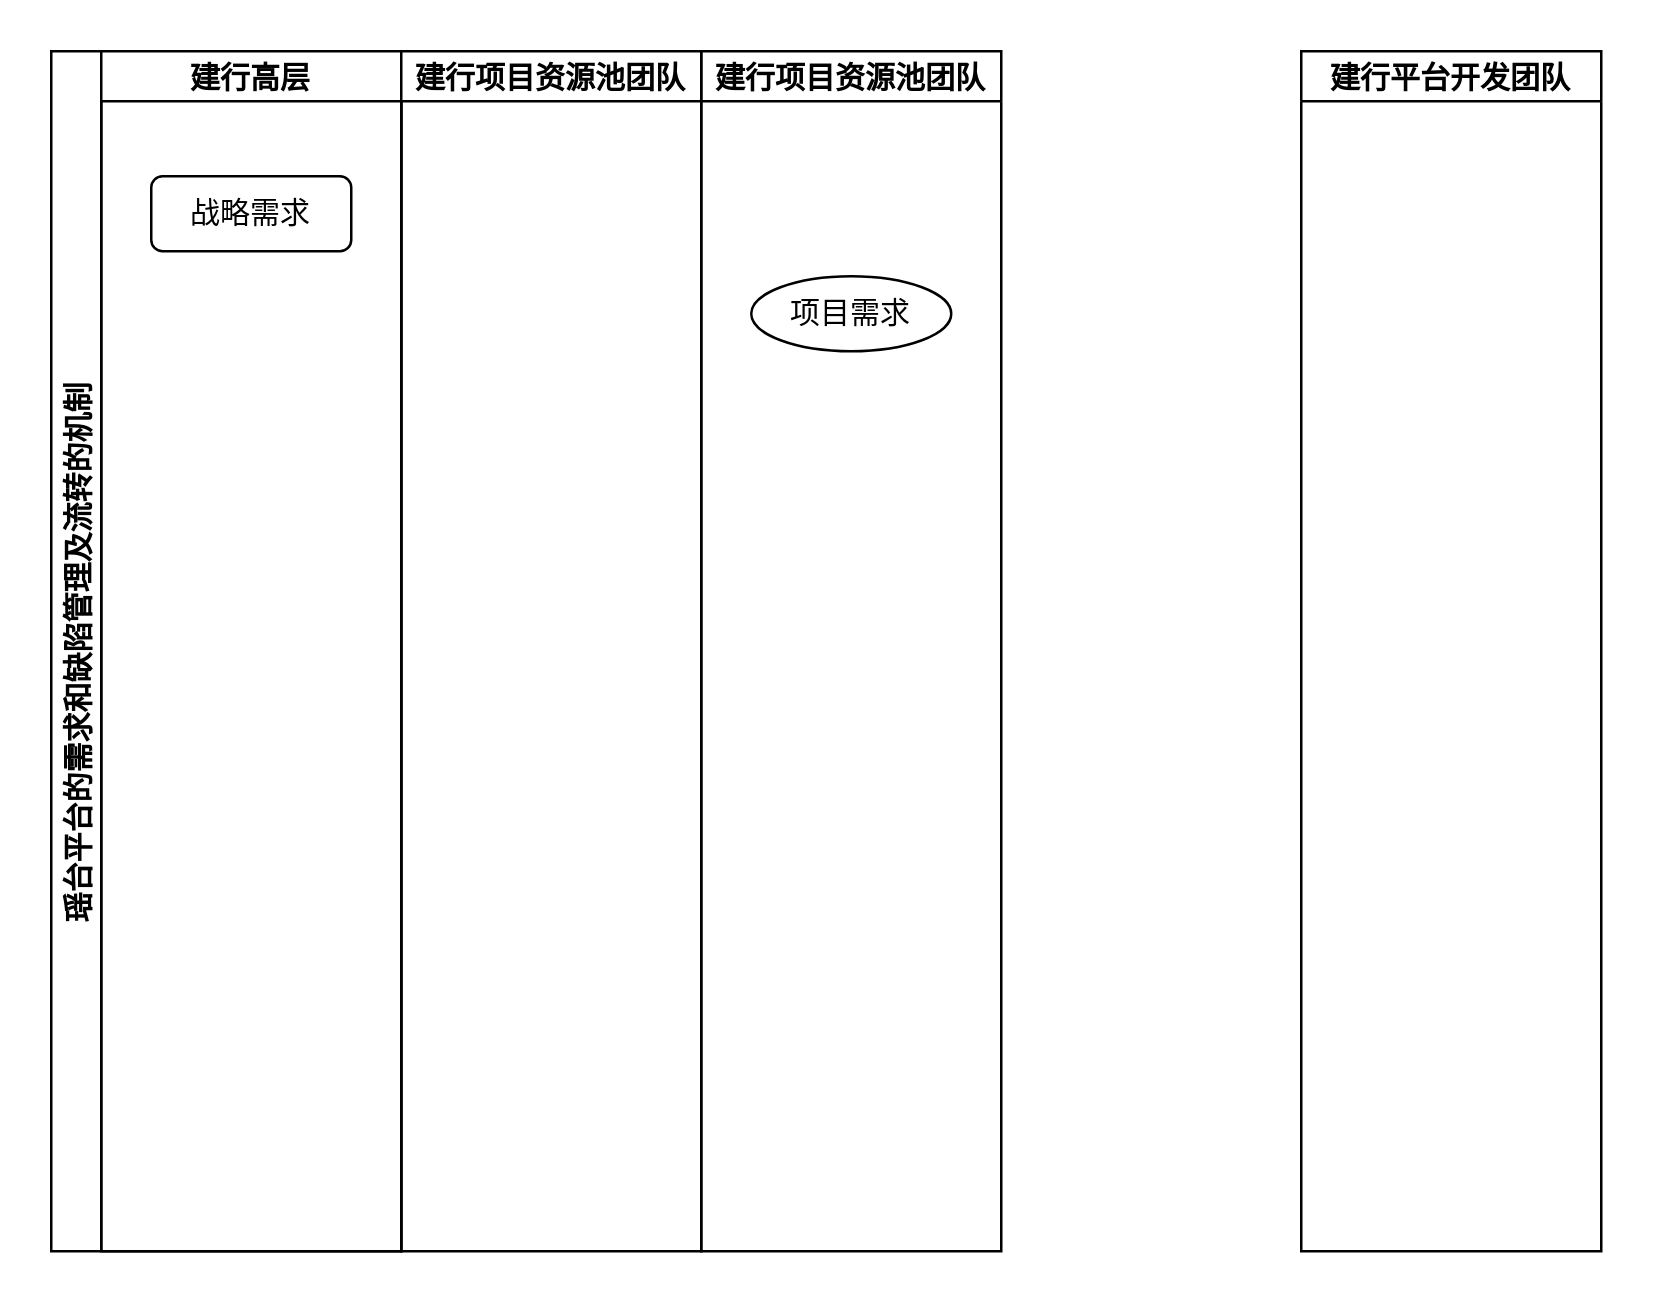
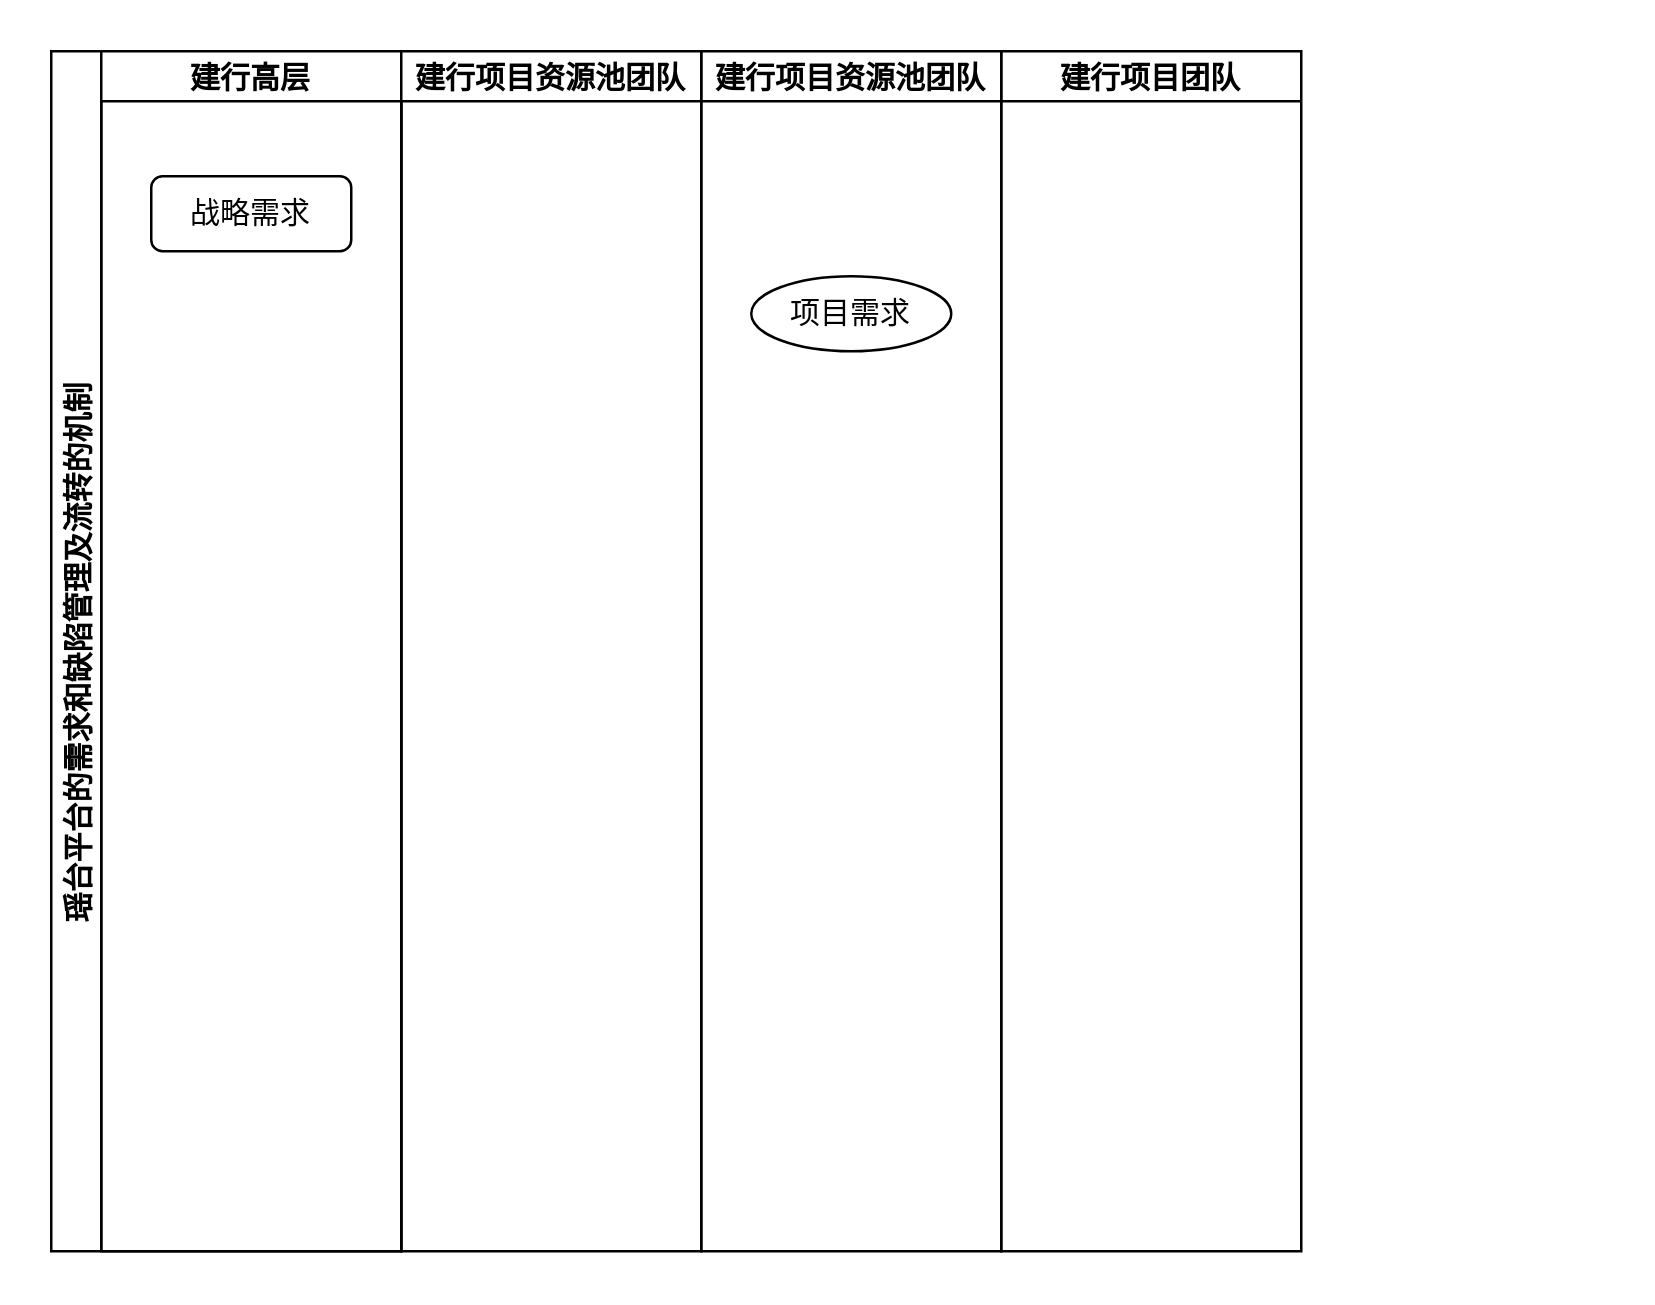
node "建行项目团队": added
node "建行平台开发团队": removed
